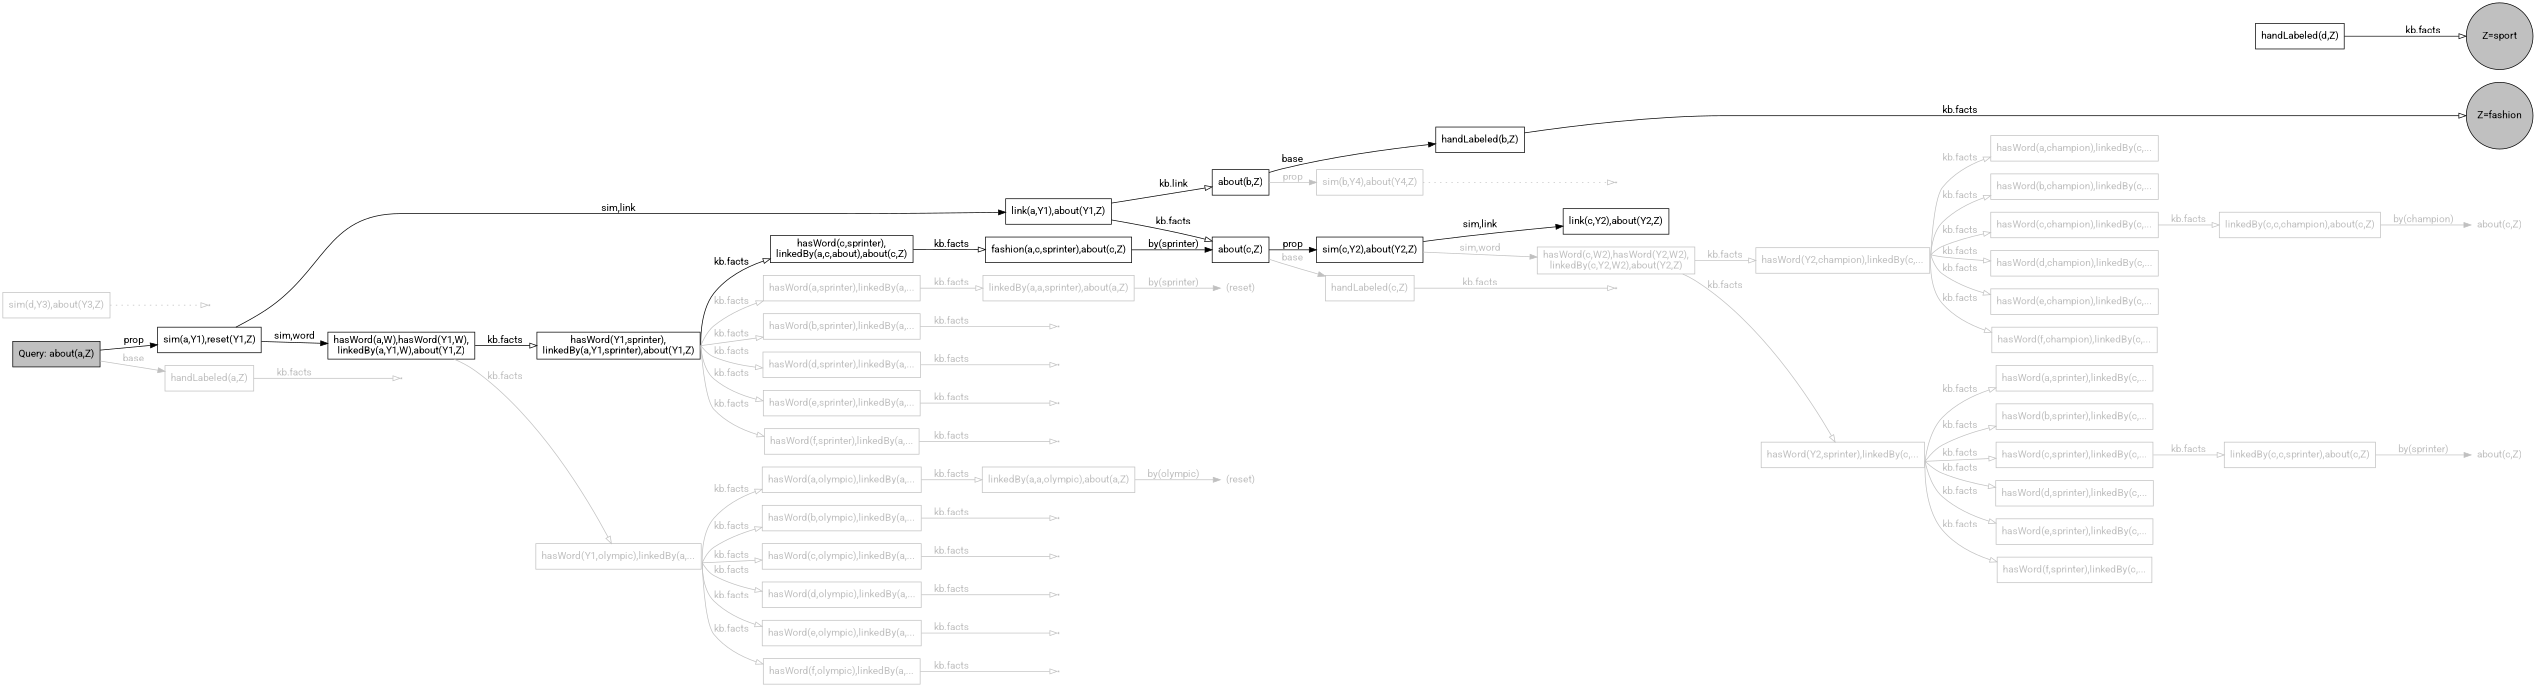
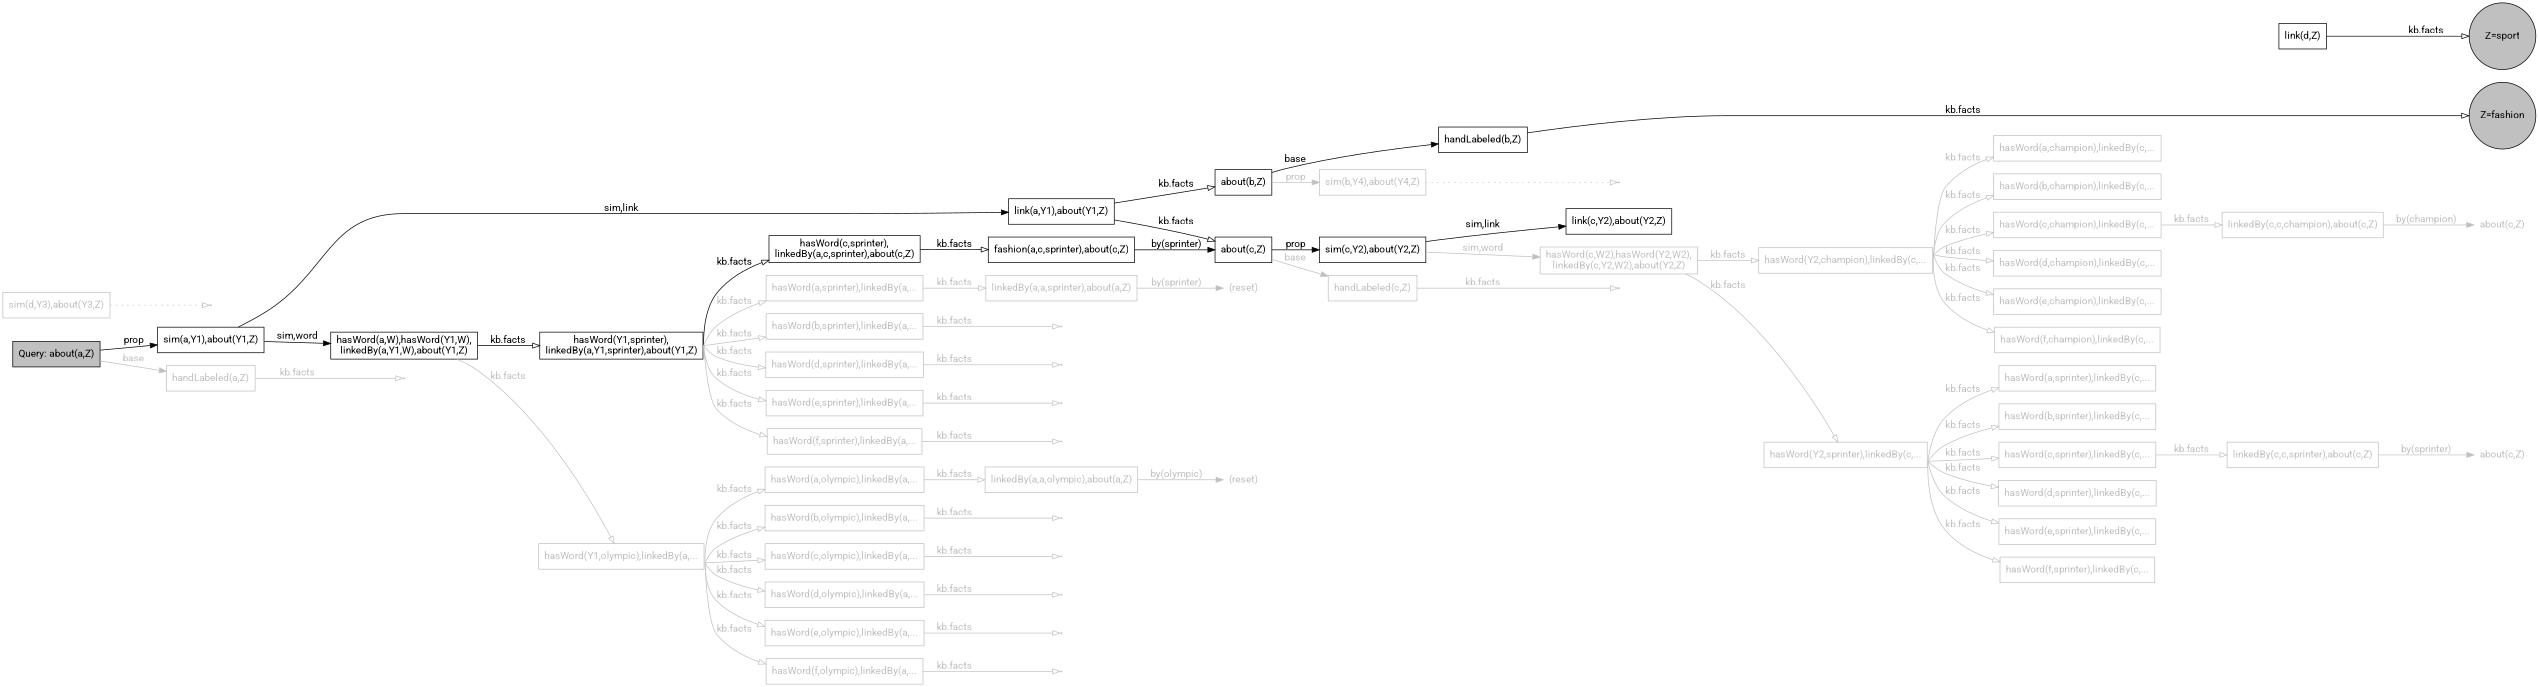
node "handLabeled(d,Z)": label "handLabeled(d,Z)" -> "link(d,Z)"
edge "link(a,Y1),about(Y1,Z)" -> "about(b,Z)": label "kb.link" -> "kb.facts"
node "hasWord(c,sprinter), linkedBy(a,c,about),about(c,Z)": label "hasWord(c,sprinter), linkedBy(a,c,about),about(c,Z)" -> "hasWord(c,sprinter), linkedBy(a,c,sprinter),about(c,Z)"
node "sim(a,Y1),reset(Y1,Z)": label "sim(a,Y1),reset(Y1,Z)" -> "sim(a,Y1),about(Y1,Z)"
